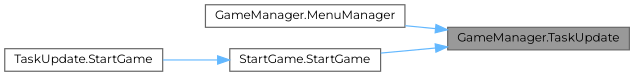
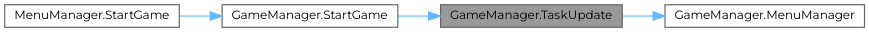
edge "GameManager.MenuManager" -> "GameManager.TaskUpdate": reversed
node "TaskUpdate.StartGame": label "TaskUpdate.StartGame" -> "MenuManager.StartGame"
node "StartGame.StartGame": label "StartGame.StartGame" -> "GameManager.StartGame"
